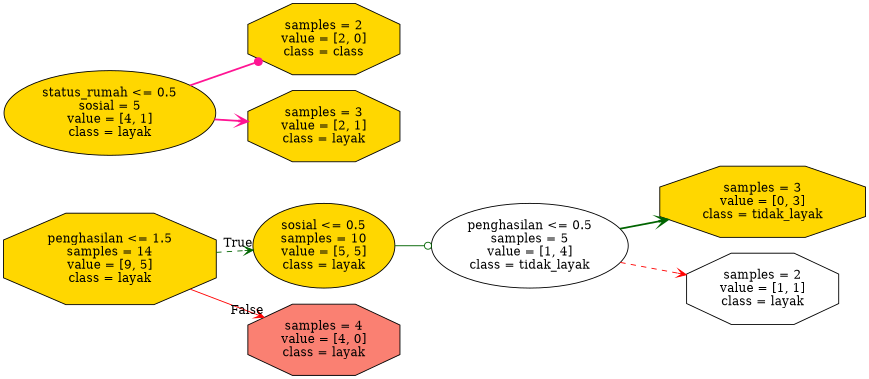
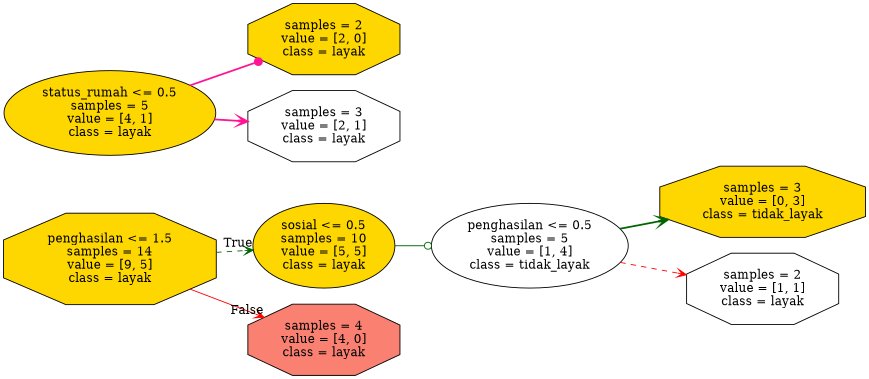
node "samples = 2 value = [2, 0] class = class": label "samples = 2 value = [2, 0] class = class" -> "samples = 2 value = [2, 0] class = layak"
node "status_rumah <= 0.5 sosial = 5 value = [4, 1] class = layak": label "status_rumah <= 0.5 sosial = 5 value = [4, 1] class = layak" -> "status_rumah <= 0.5 samples = 5 value = [4, 1] class = layak"
node "samples = 3 value = [2, 1] class = layak": fillcolor gold -> white
